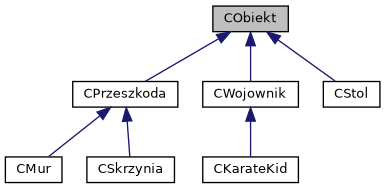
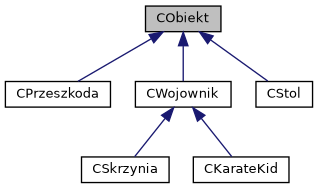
edge "CSkrzynia" -> "CPrzeszkoda": now "CSkrzynia" -> "CWojownik"
node "CMur": removed
